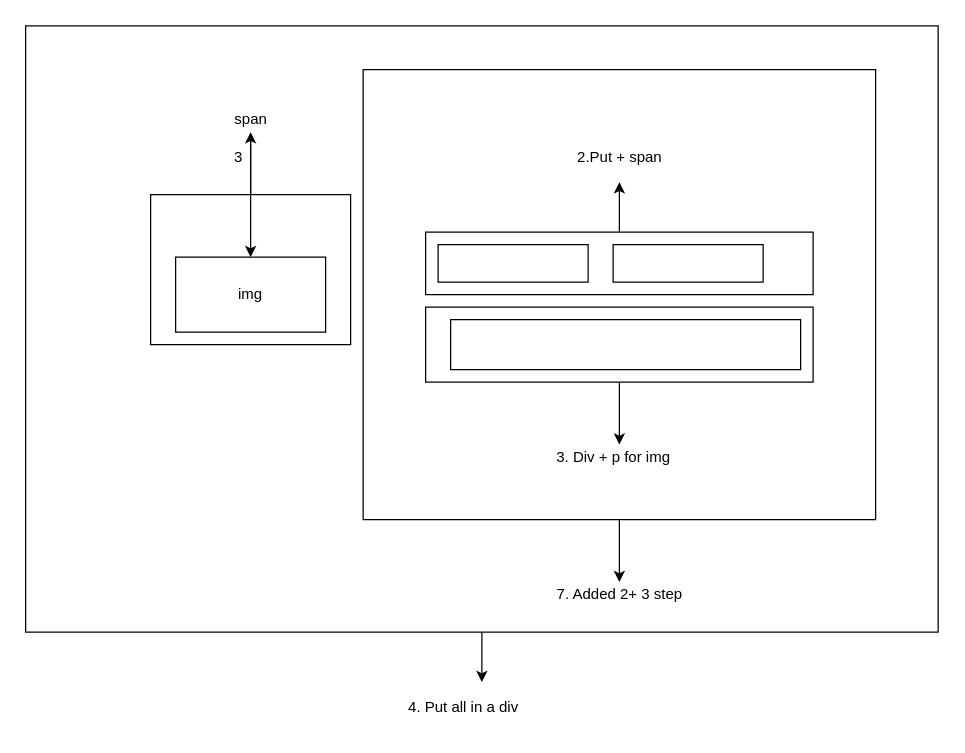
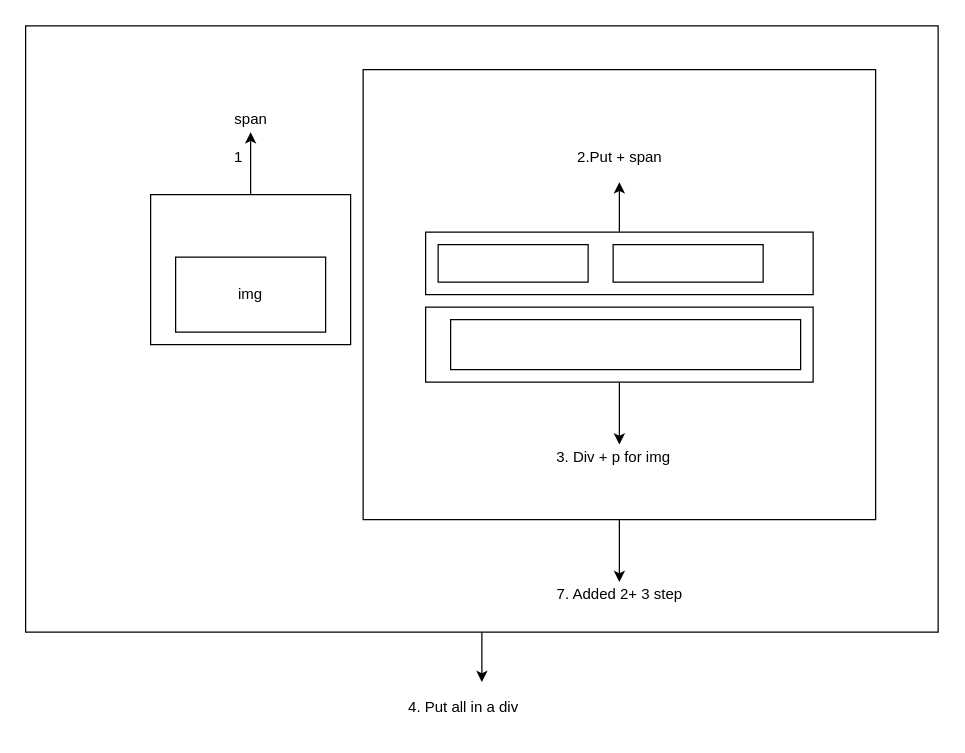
node "3": label "3" -> "1"
edge "span" -> "img": removed
